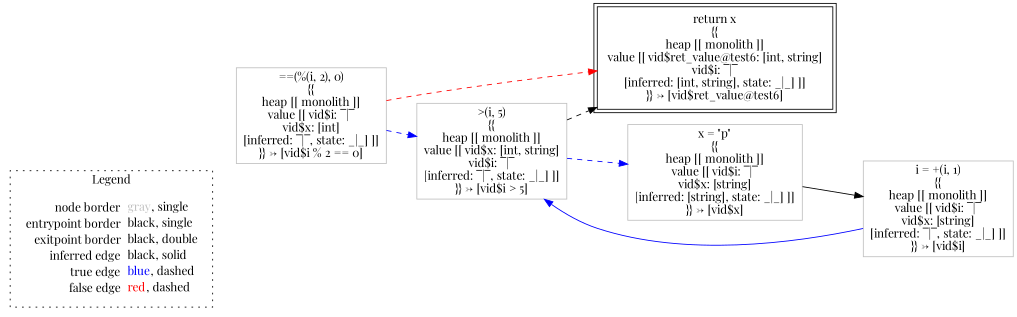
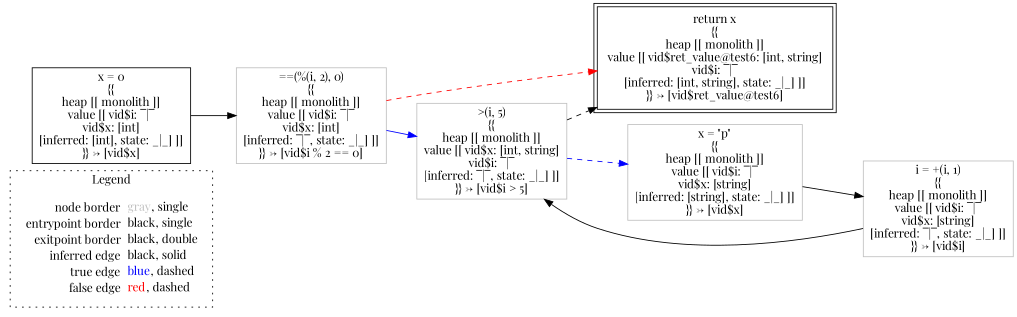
node "x = 0": added
edge "==(%(i, 2), 0)" -> ">(i, 5)": style dashed -> solid
edge "i = +(i, 1)" -> ">(i, 5)": color blue -> black
